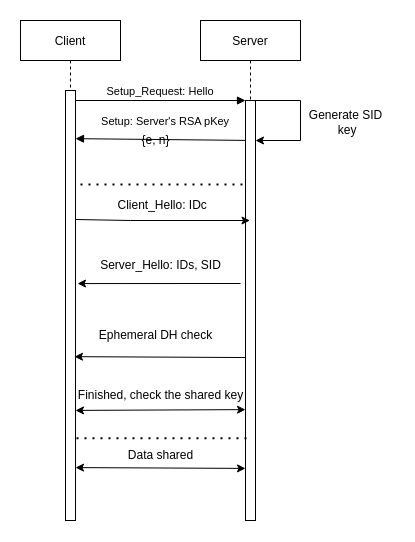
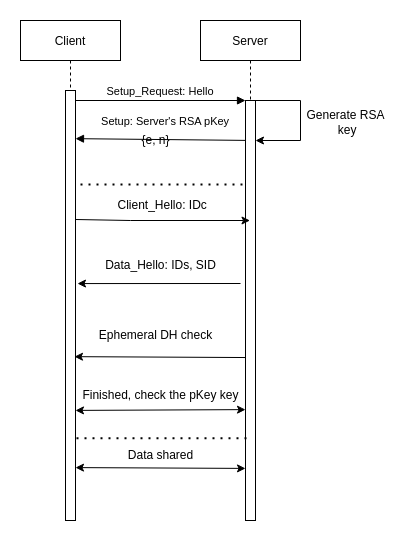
node "Generate SID key": label "Generate SID key" -> "Generate RSA key"
node "Server_Hello: IDs, SID": label "Server_Hello: IDs, SID" -> "Data_Hello: IDs, SID"
node "Finished, check the shared key": label "Finished, check the shared key" -> "Finished, check the pKey key"
